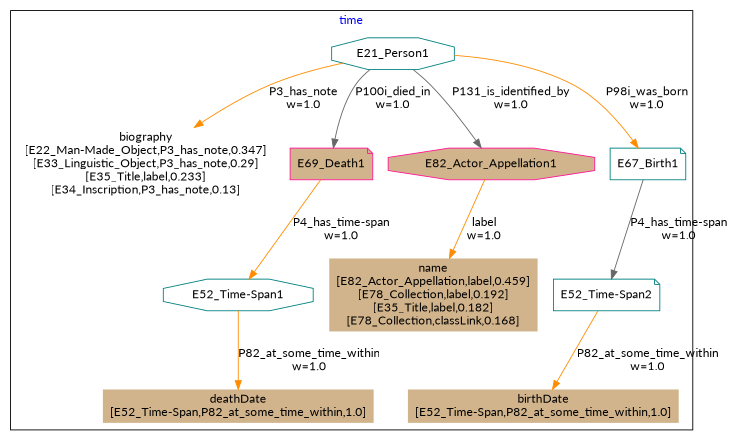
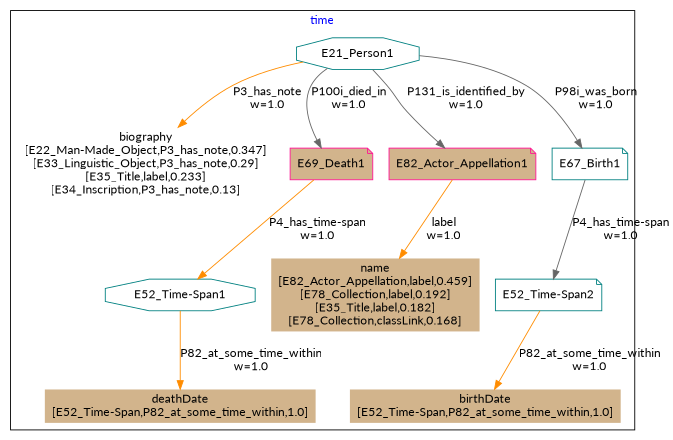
edge "E21_Person1" -> "E67_Birth1": color darkorange -> gray40
node "E82_Actor_Appellation1": shape octagon -> note
